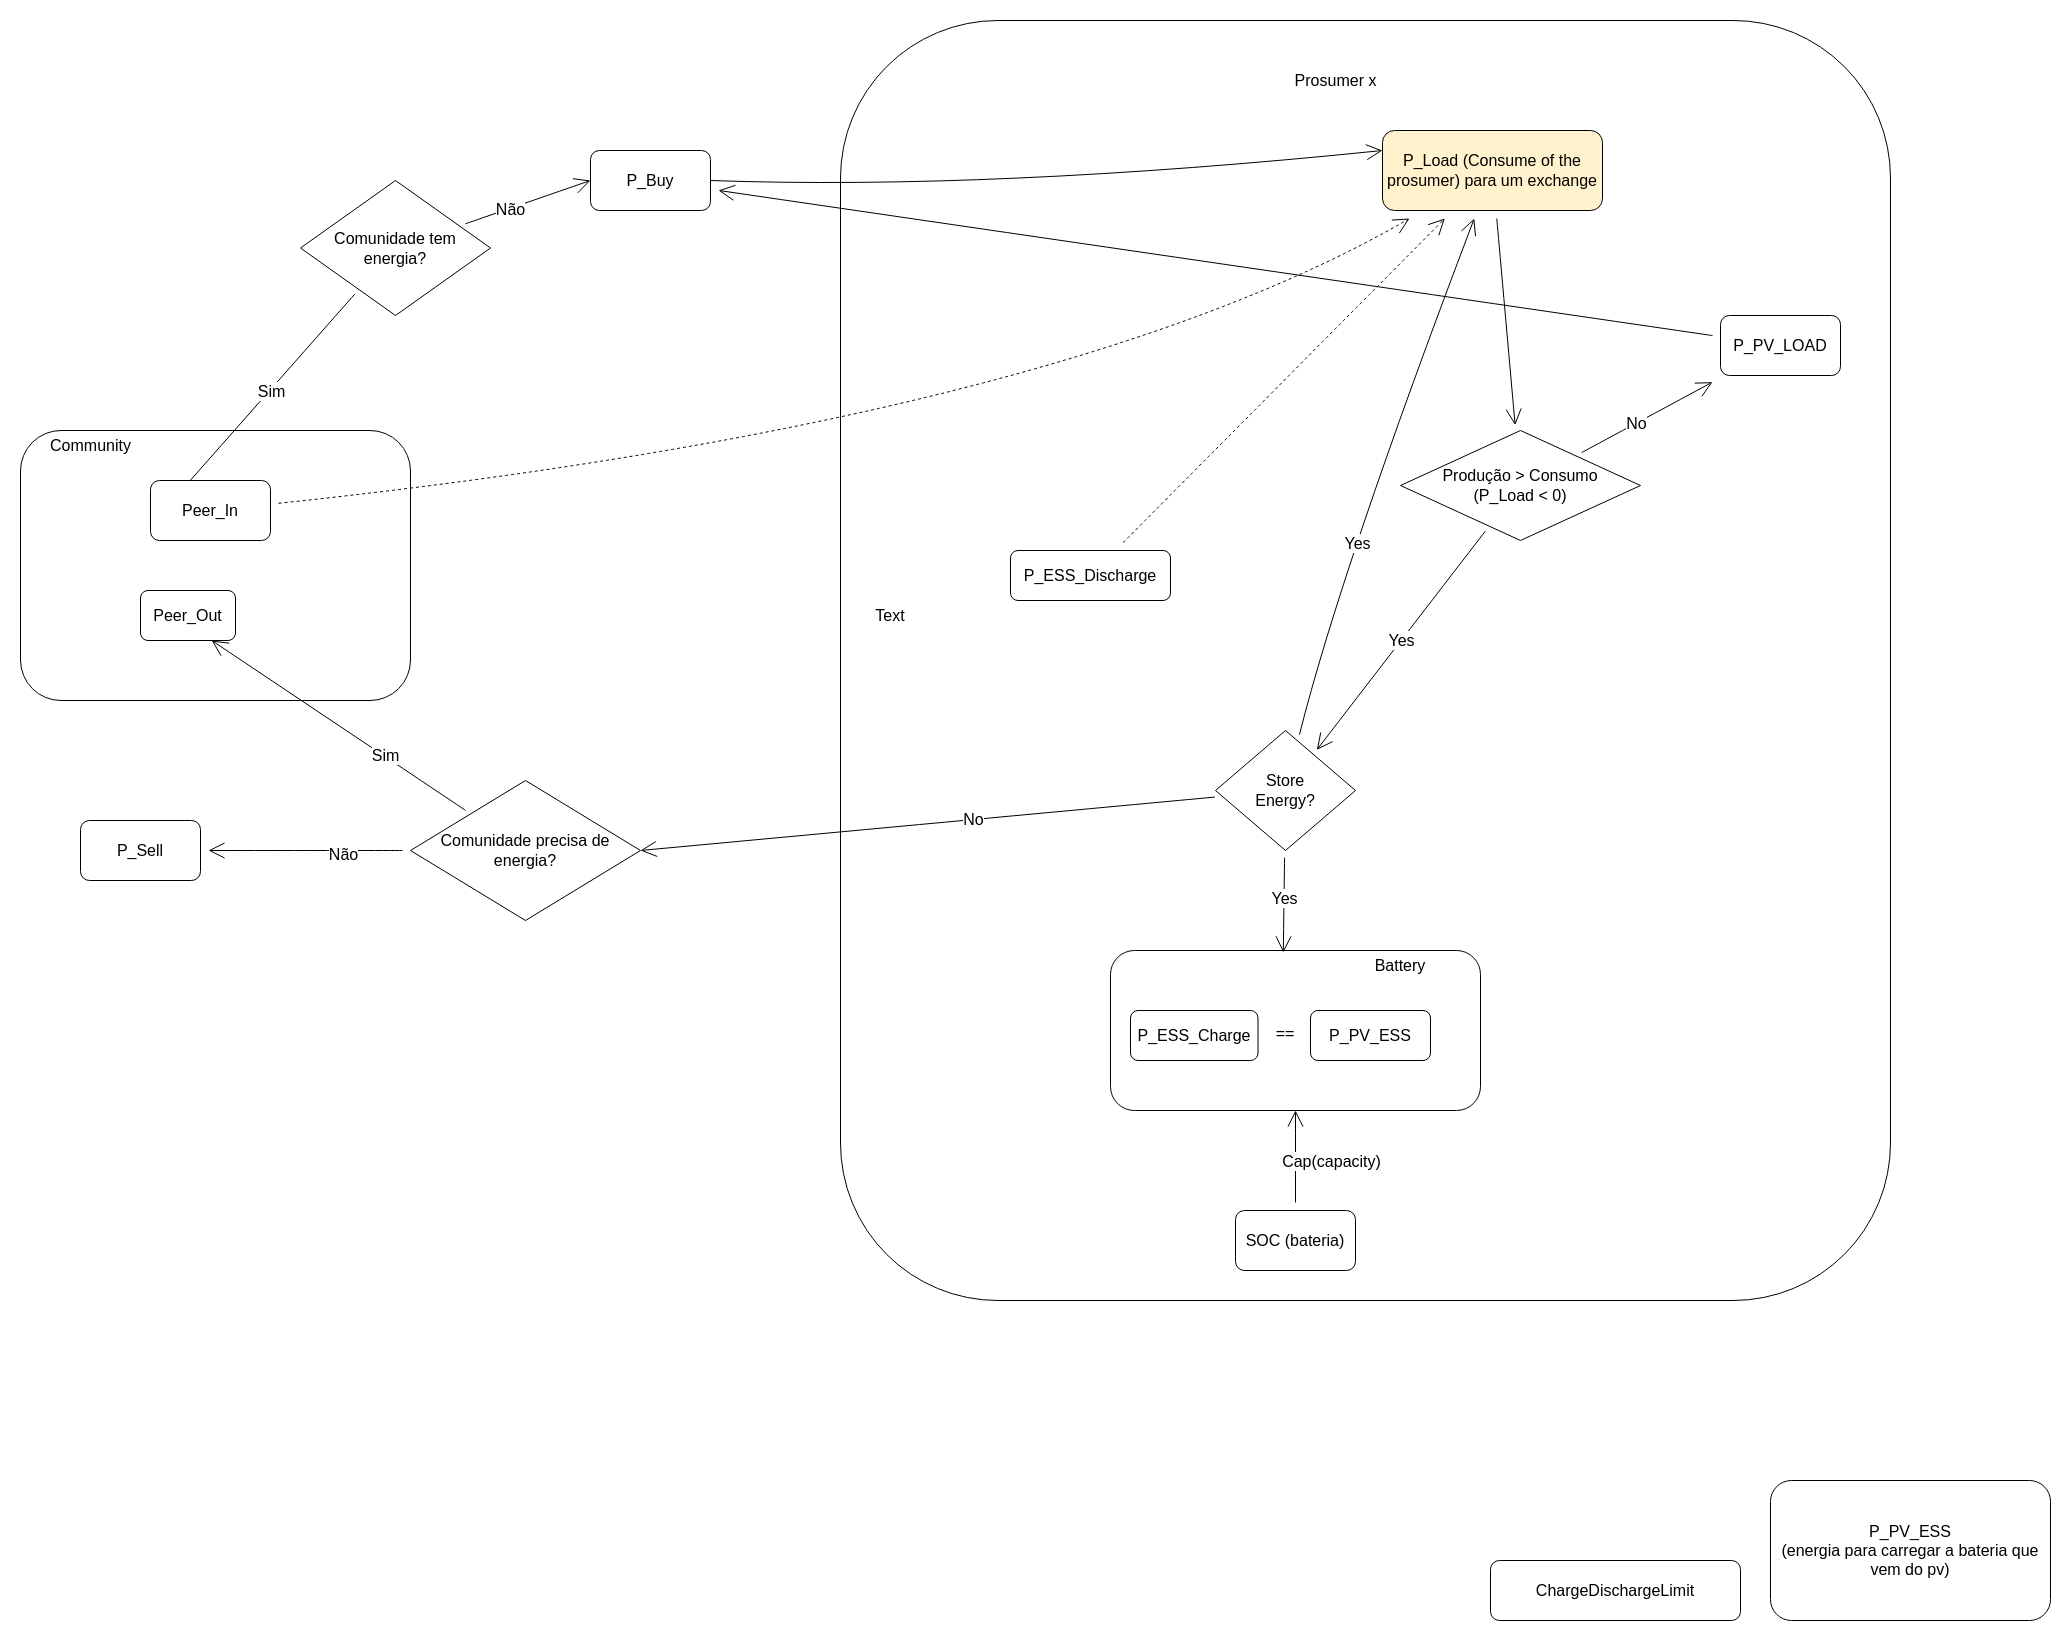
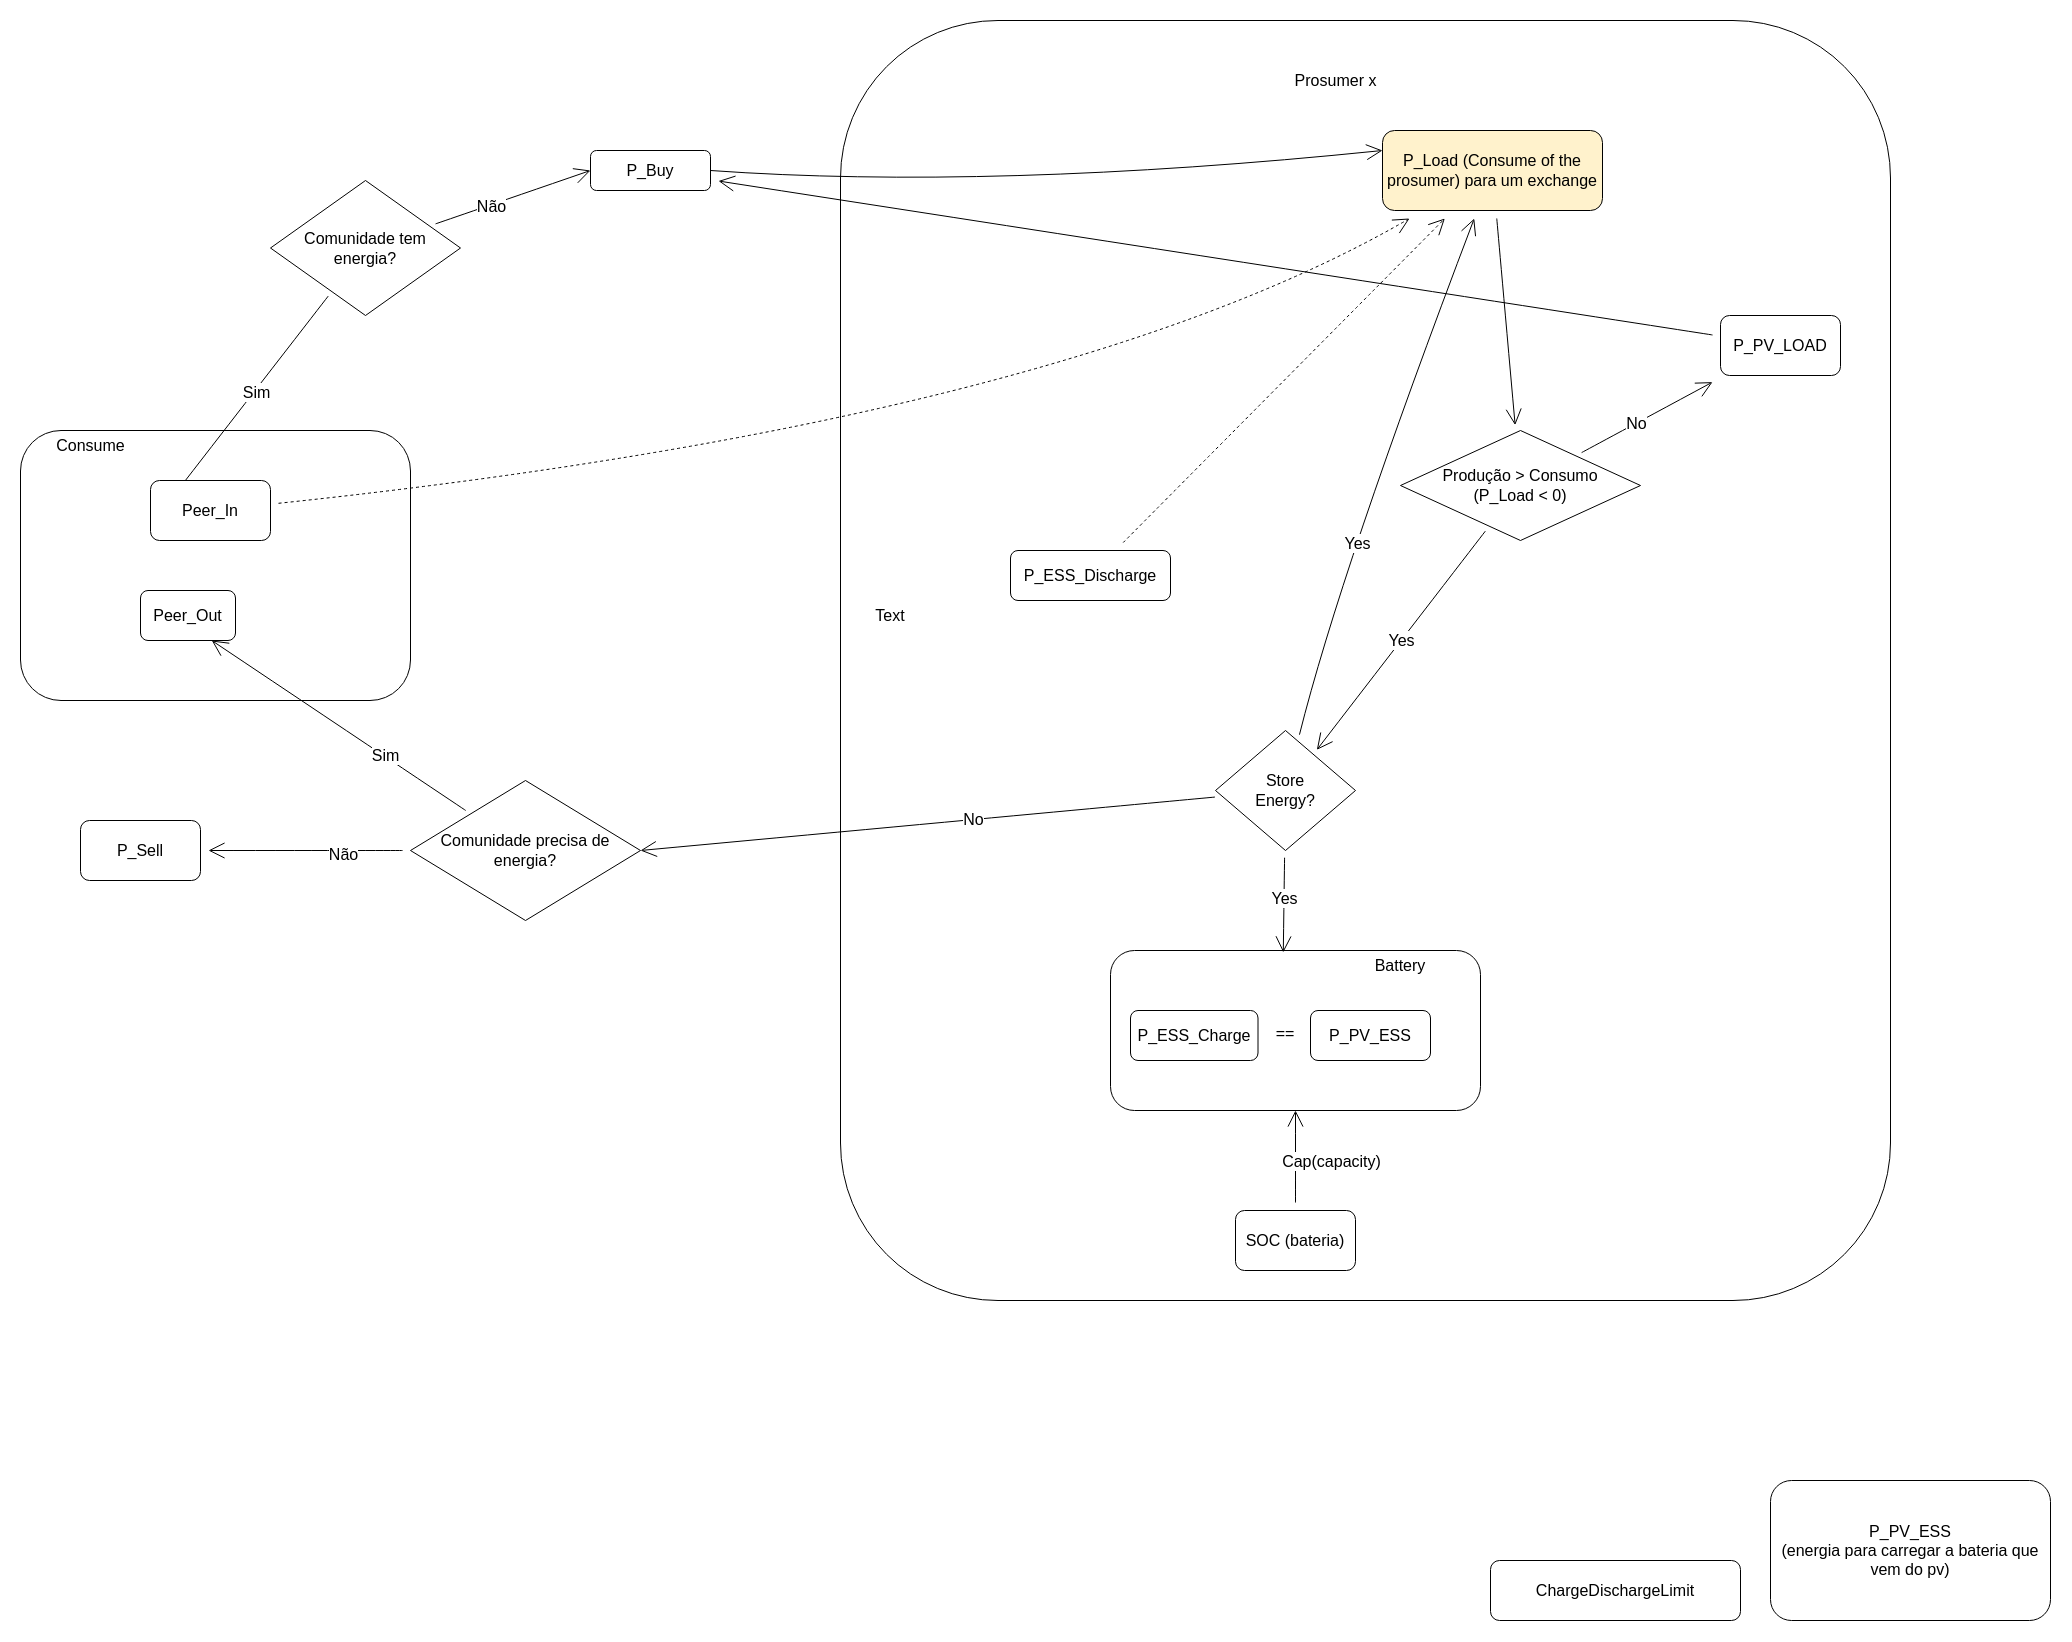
node "P_Buy": size 120x60 -> 120x40
node "Comunidade tem energia?": moved (396, 248) -> (366, 248)
node "Community": label "Community" -> "Consume"
